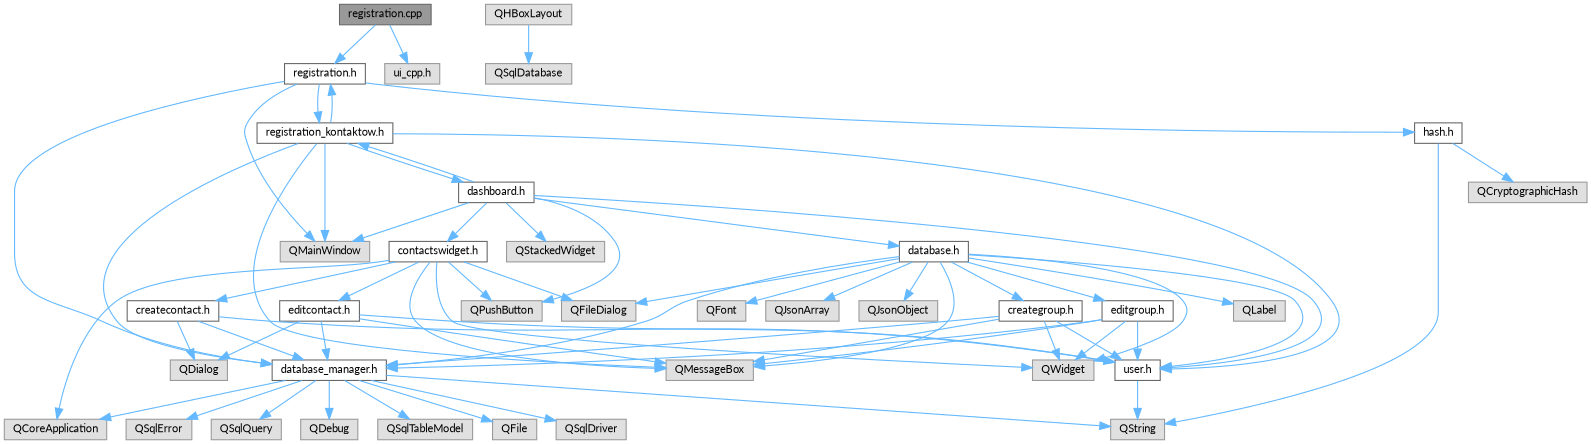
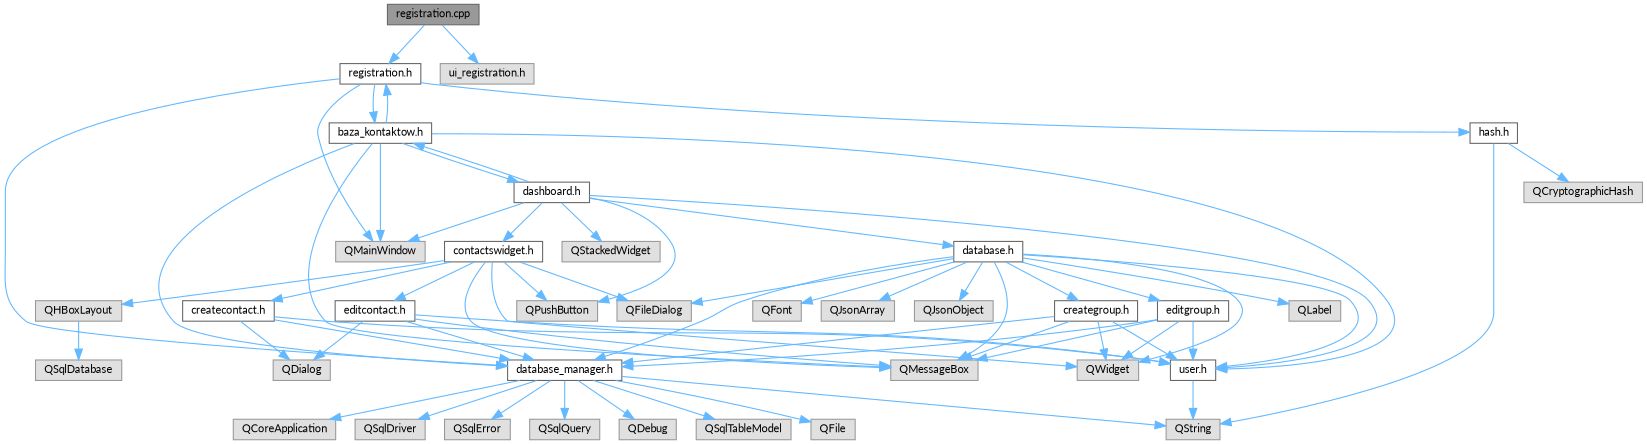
node "ui_cpp.h": label "ui_cpp.h" -> "ui_registration.h"
node "registration_kontaktow.h": label "registration_kontaktow.h" -> "baza_kontaktow.h"
edge "contactswidget.h" -> "QCoreApplication": now "contactswidget.h" -> "QHBoxLayout"
